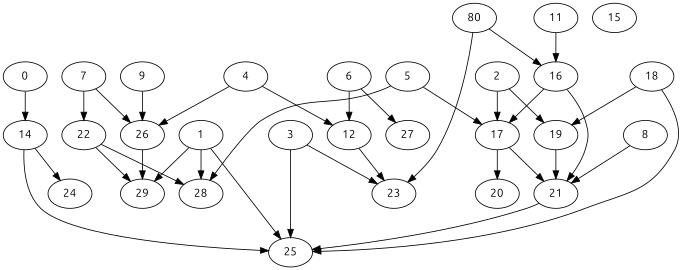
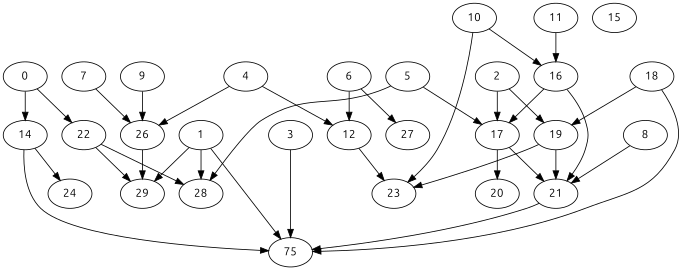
node "80": label "80" -> "10"
edge "7" -> "22": now "0" -> "22"
edge "3" -> "23": now "19" -> "23"
node "25": label "25" -> "75"
